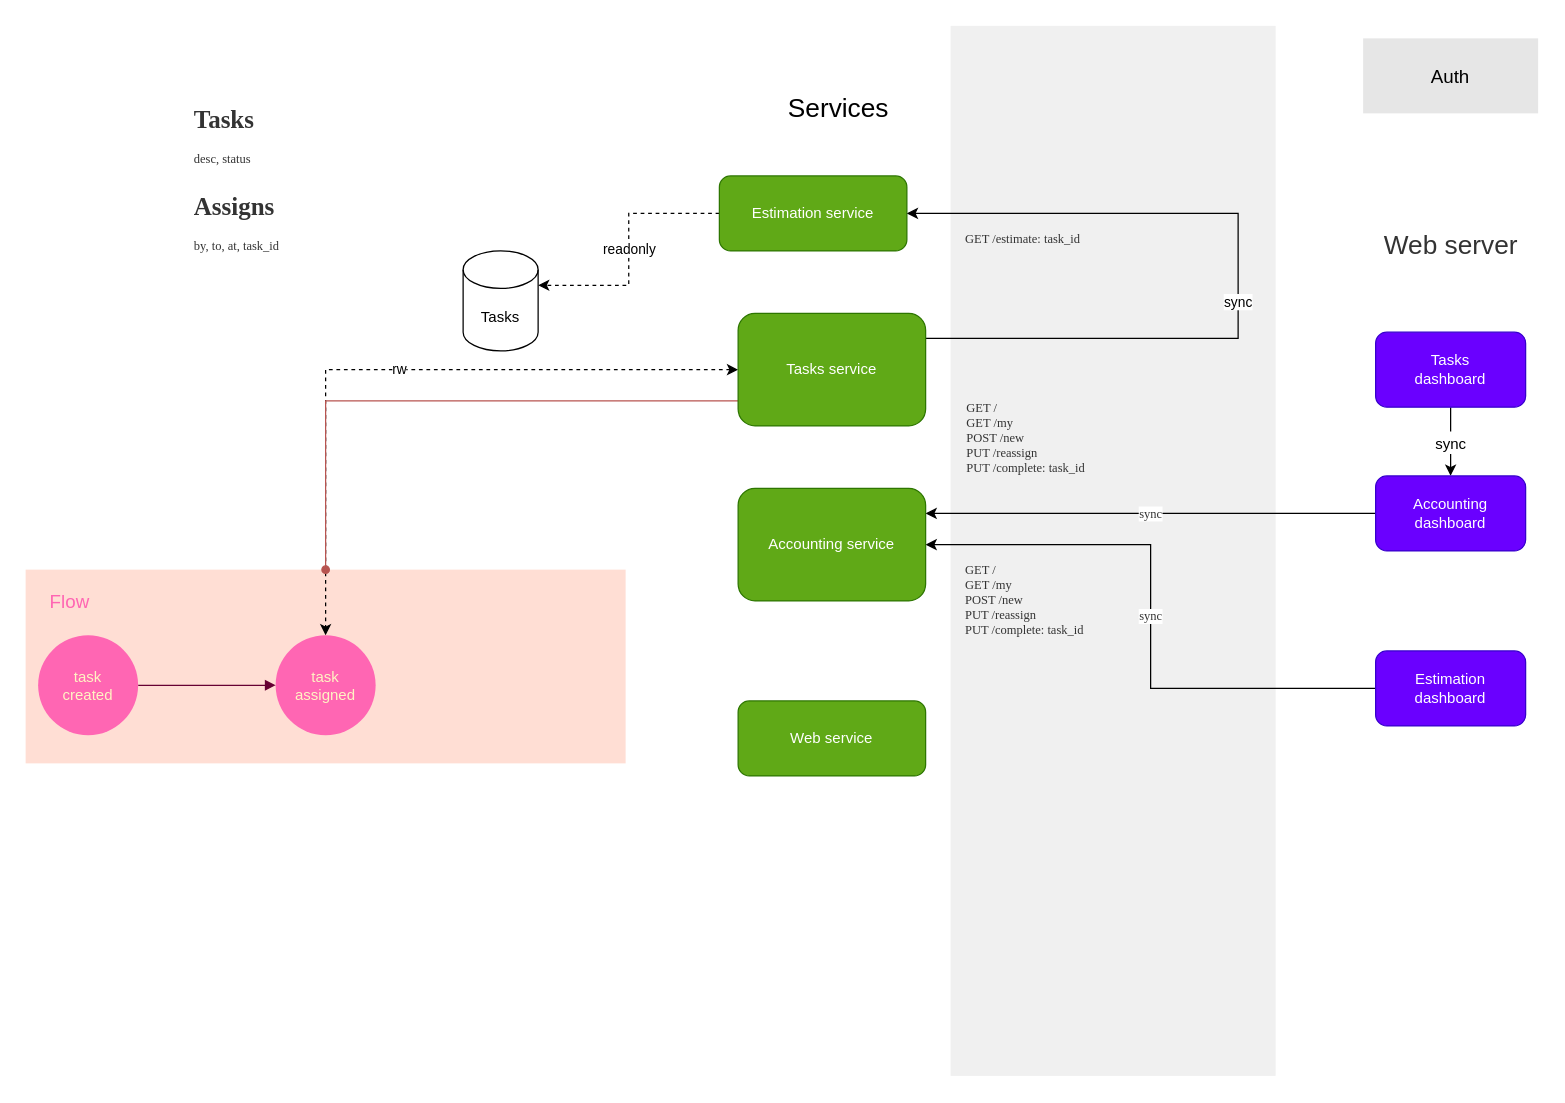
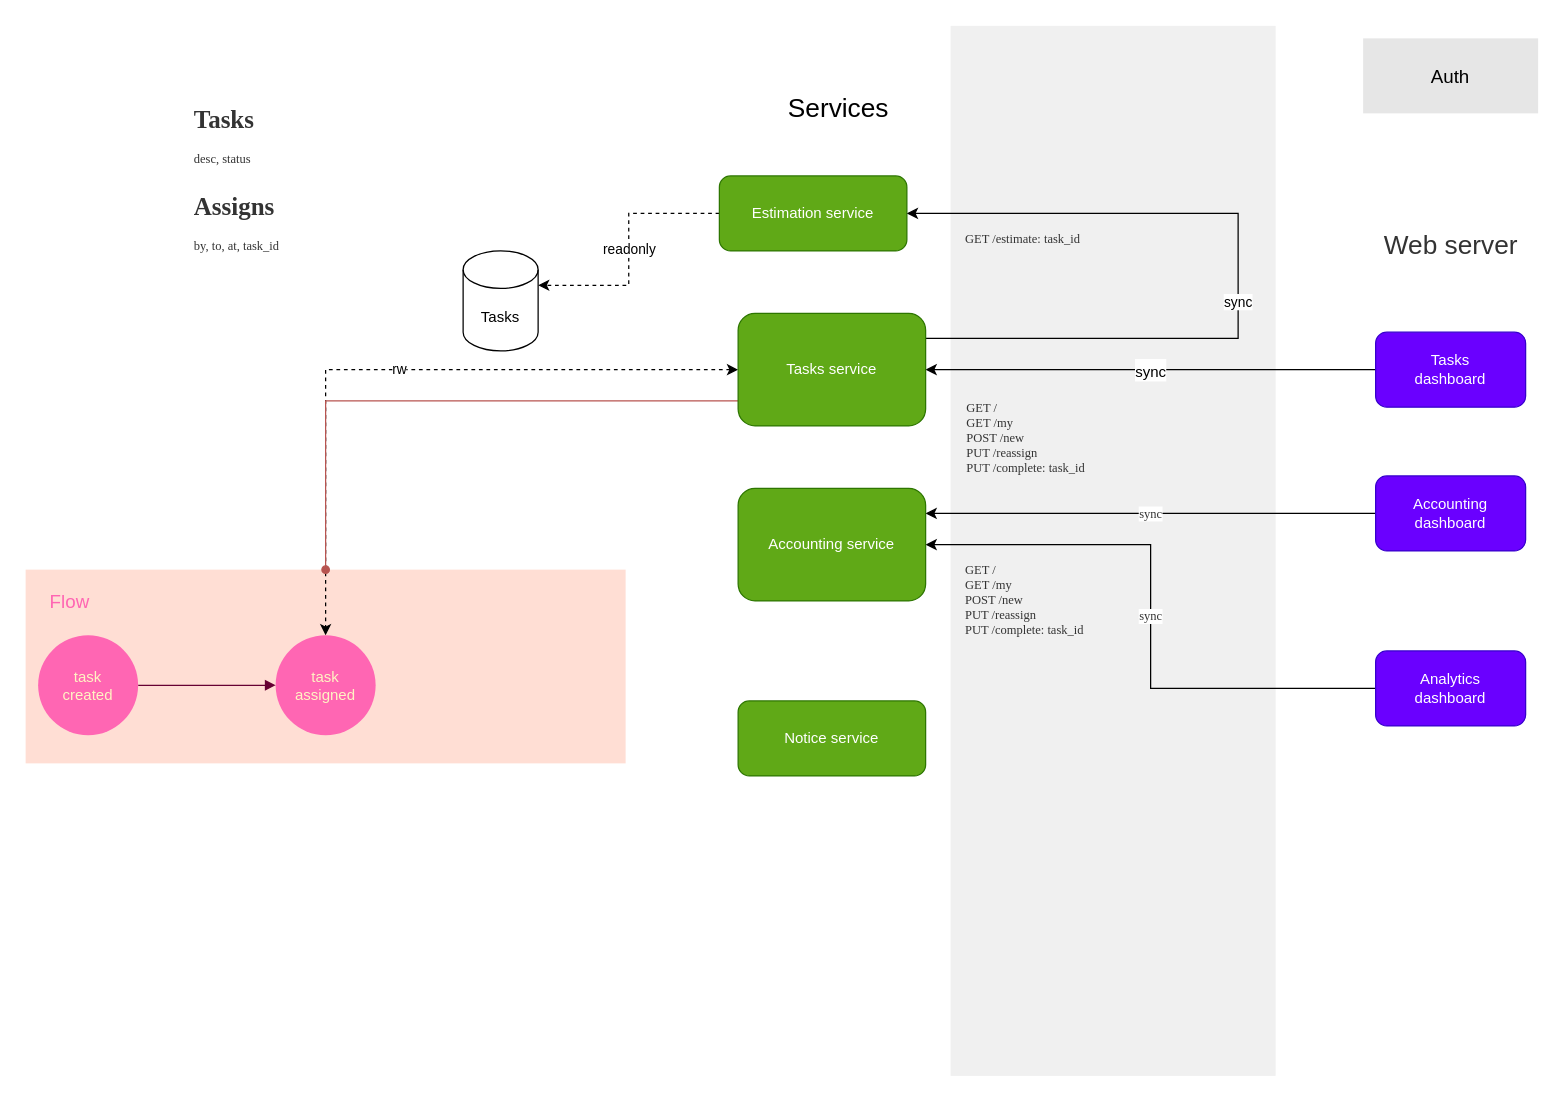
edge "Tasks dashboard" -> "Accounting dashboard": now "Tasks dashboard" -> "Tasks service"
node "Estimation dashboard": label "Estimation dashboard" -> "Analytics dashboard"
node "Web service": label "Web service" -> "Notice service"
